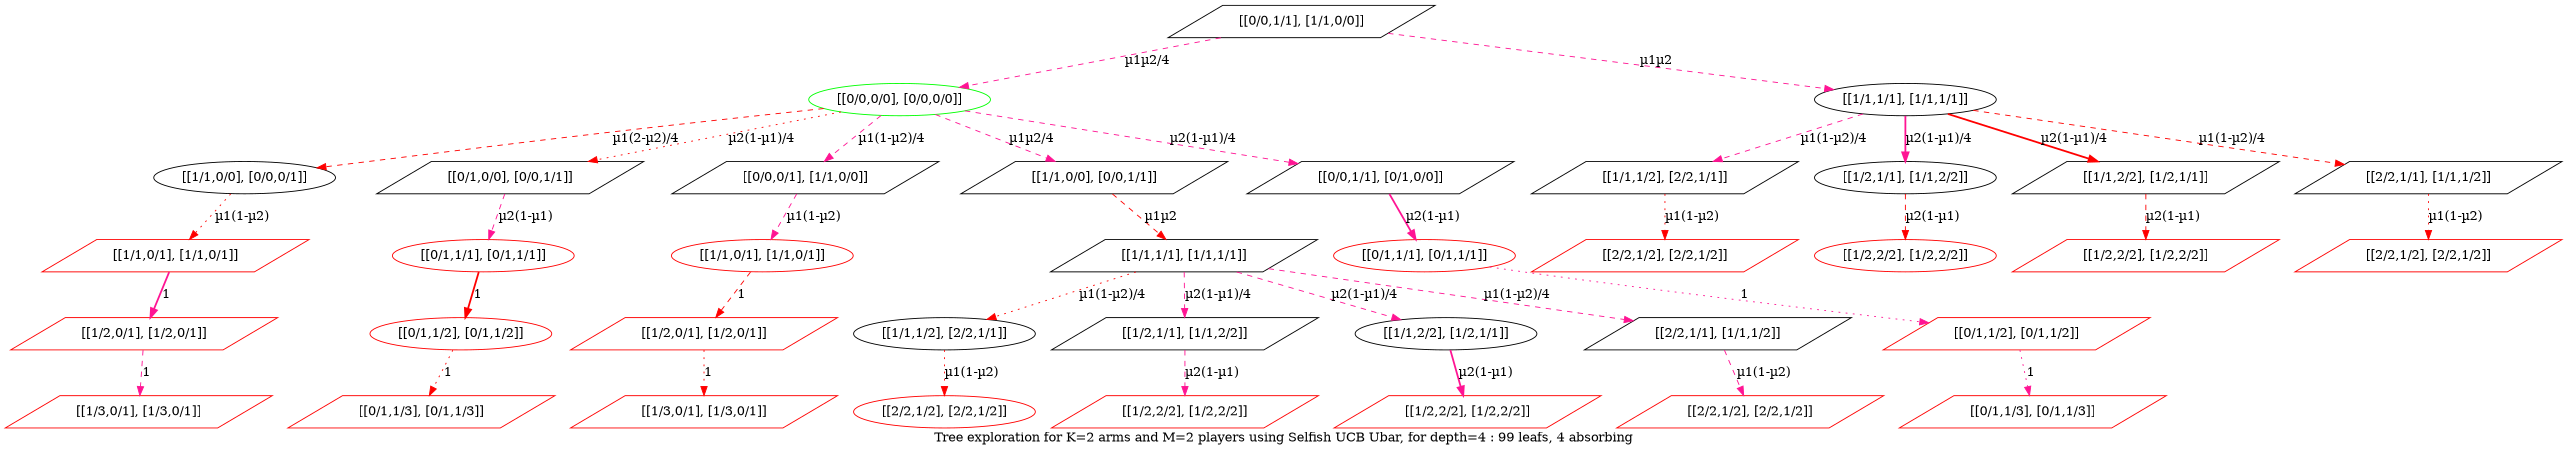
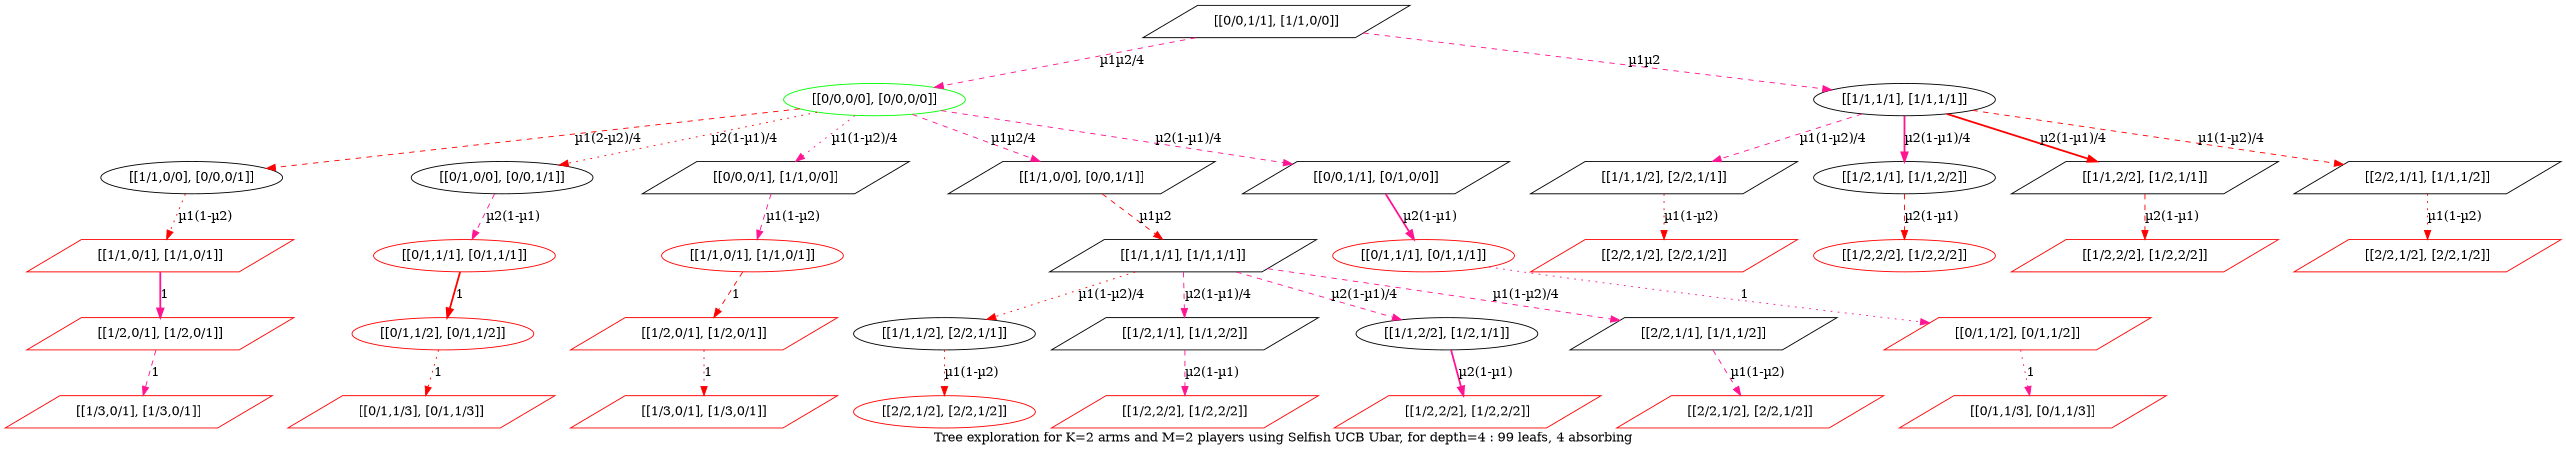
edge "[[0/0,0/0], [0/0,0/0]]" -> "[[0/0,0/1], [1/1,0/0]]": style dashed -> dotted
node "[[0/1,0/0], [0/0,1/1]]": shape parallelogram -> ellipse
